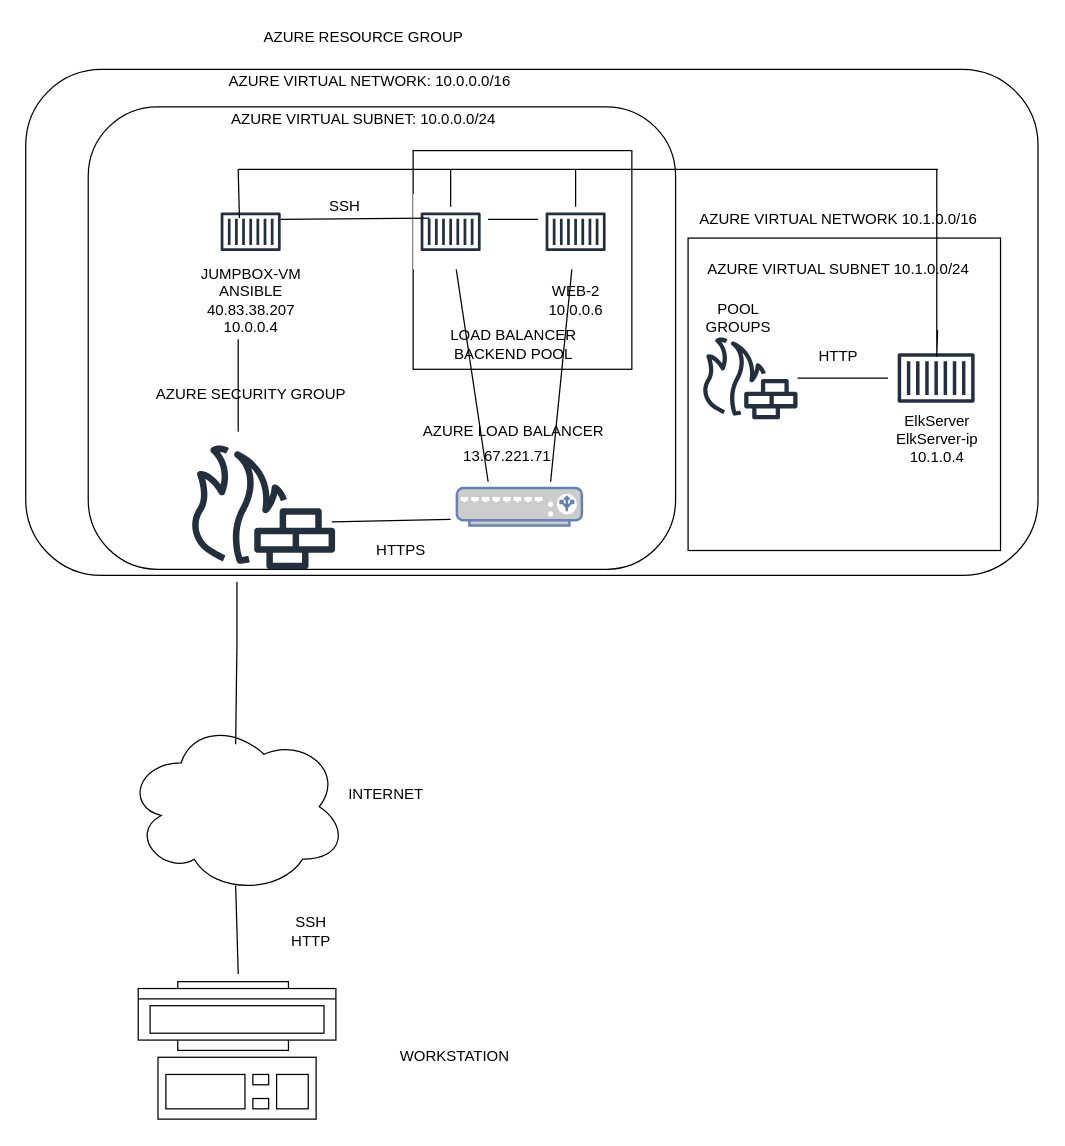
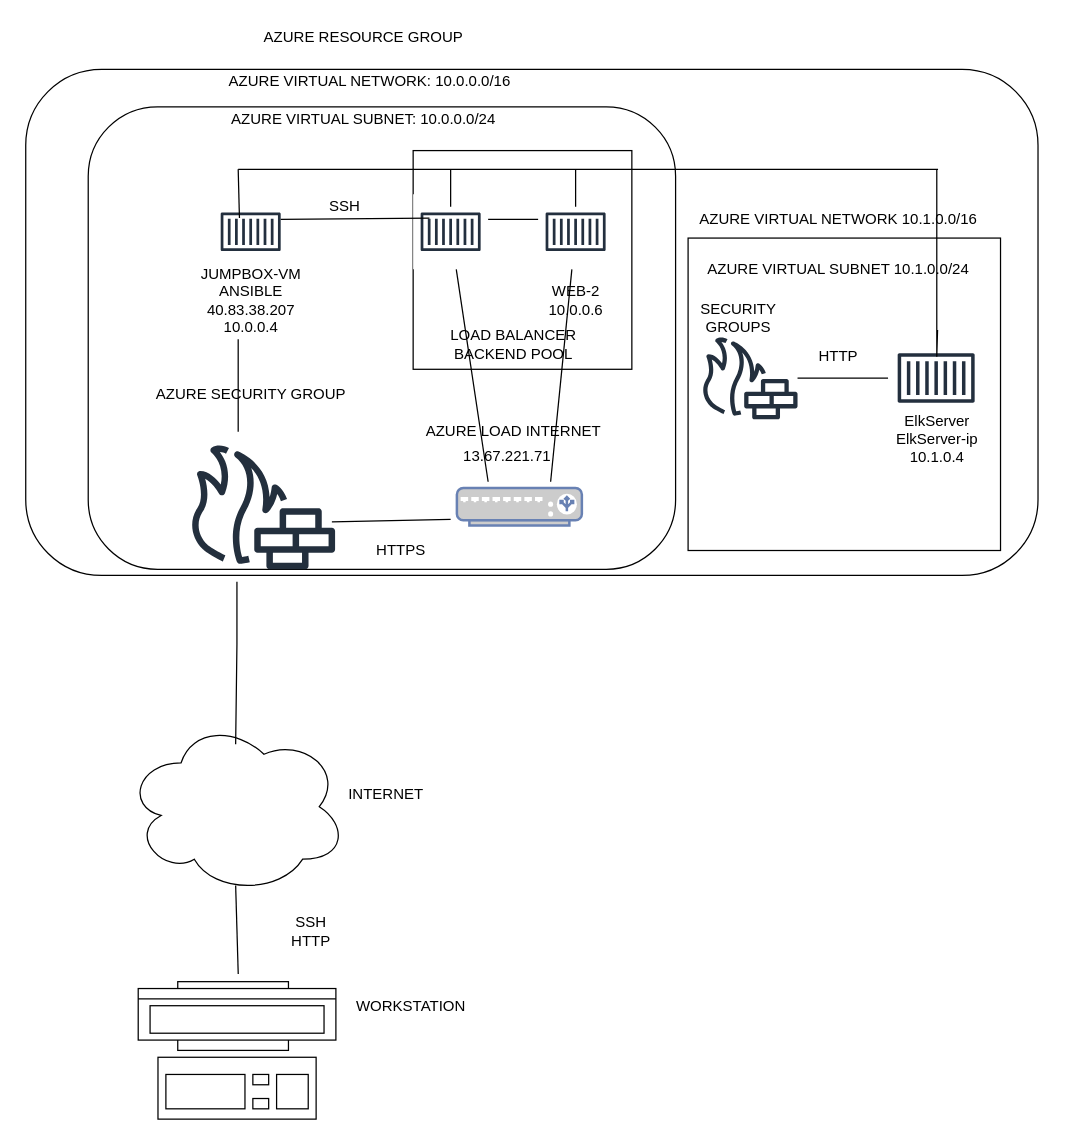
node "POOL GROUPS": label "POOL GROUPS" -> "SECURITY GROUPS"
node "AZURE LOAD BALANCER": label "AZURE LOAD BALANCER" -> "AZURE LOAD INTERNET"
node "WORKSTATION": moved (455, 1057) -> (411, 1007)
